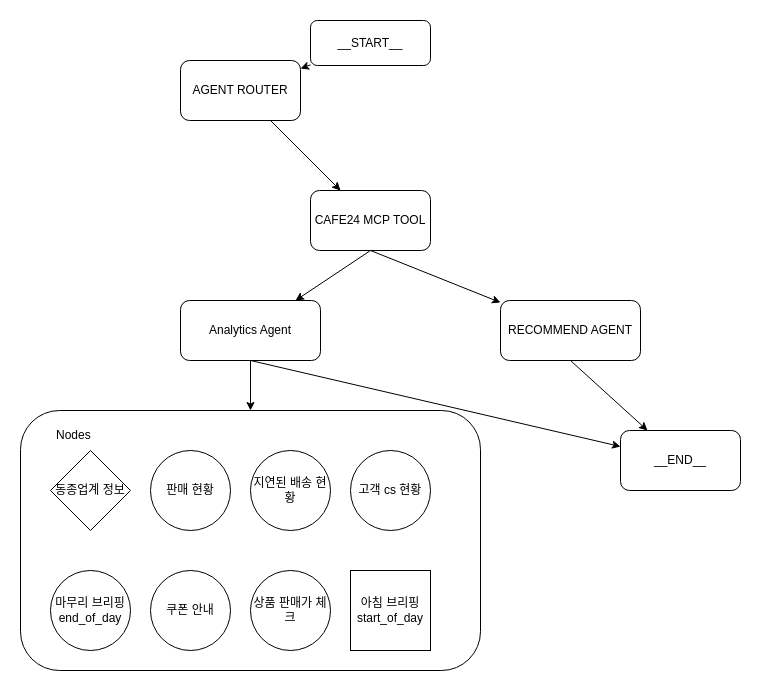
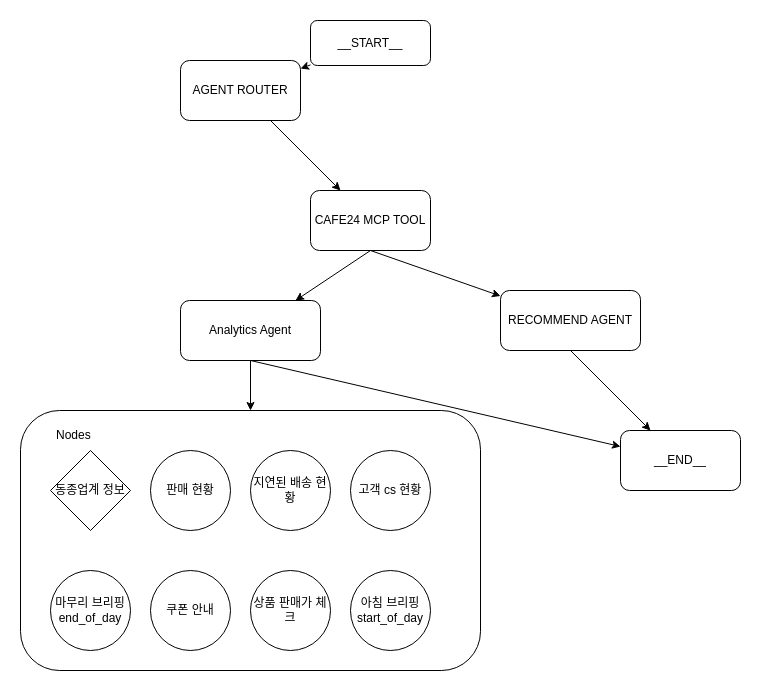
node "RECOMMEND AGENT": moved (571, 331) -> (571, 321)
node "아침 브리핑 start_of_day": shape rectangle -> ellipse
